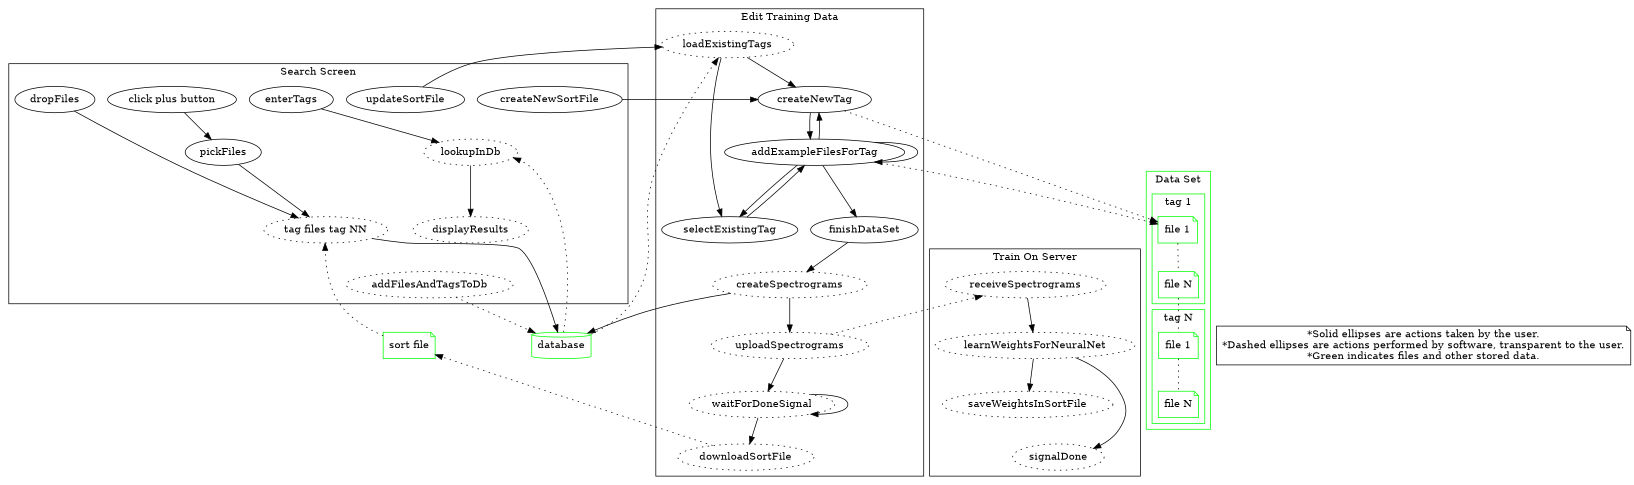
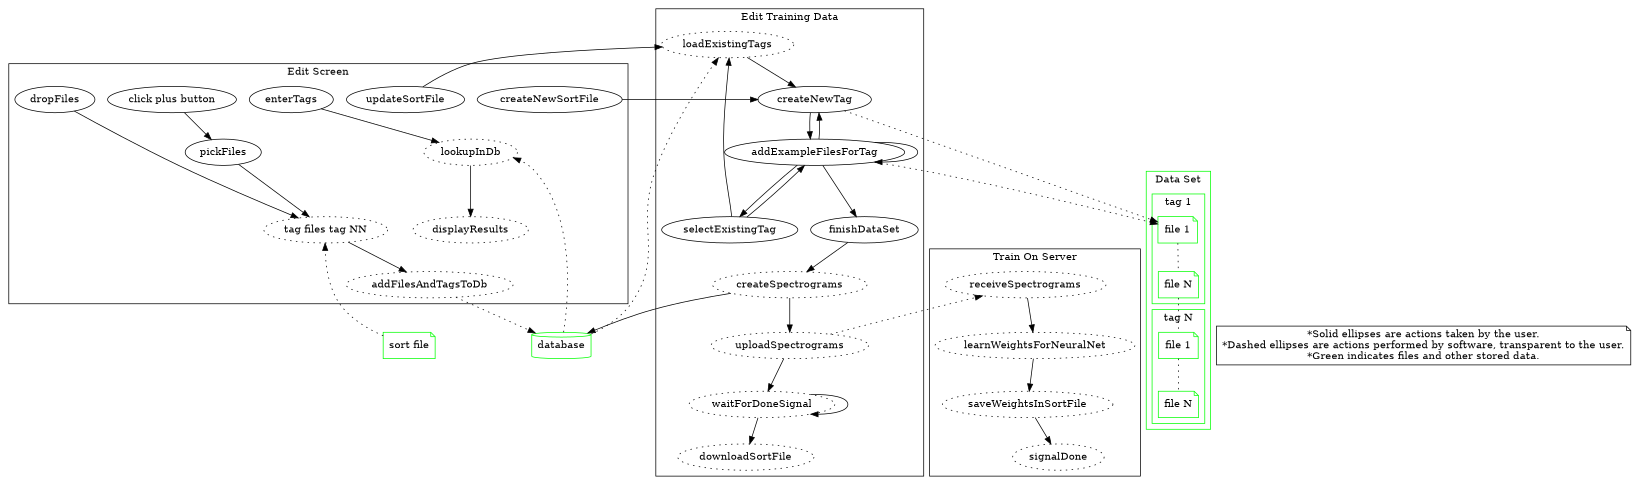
cluster "Search Screen": label "Search Screen" -> "Edit Screen"
edge "loadExistingTags" -> "selectExistingTag": reversed
edge "tag files tag NN" -> "database": now "tag files tag NN" -> "addFilesAndTagsToDb"
edge "learnWeightsForNeuralNet" -> "signalDone": now "saveWeightsInSortFile" -> "signalDone"
edge "downloadSortFile" -> "sort file": removed
